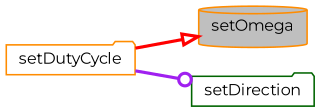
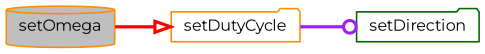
edge "setDutyCycle" -> "setOmega": reversed
